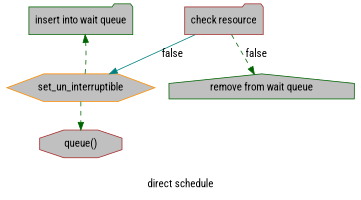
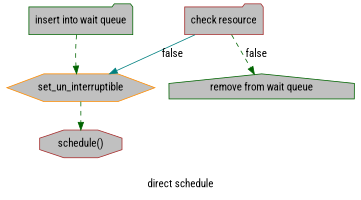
edge "set_un_interruptible" -> "insert into wait queue": reversed
node "queue()": label "queue()" -> "schedule()"
